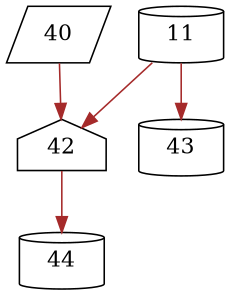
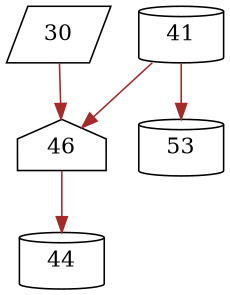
node "40": label "40" -> "30"
node "11": label "11" -> "41"
node "42": label "42" -> "46"
node "43": label "43" -> "53"
